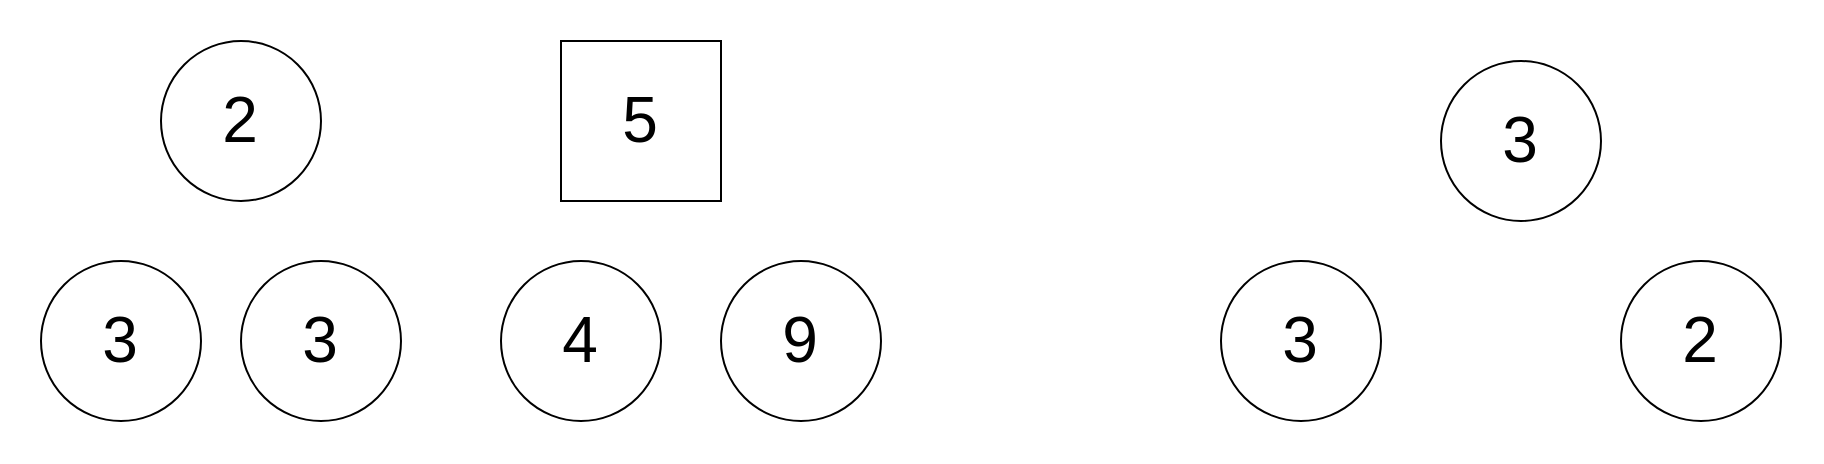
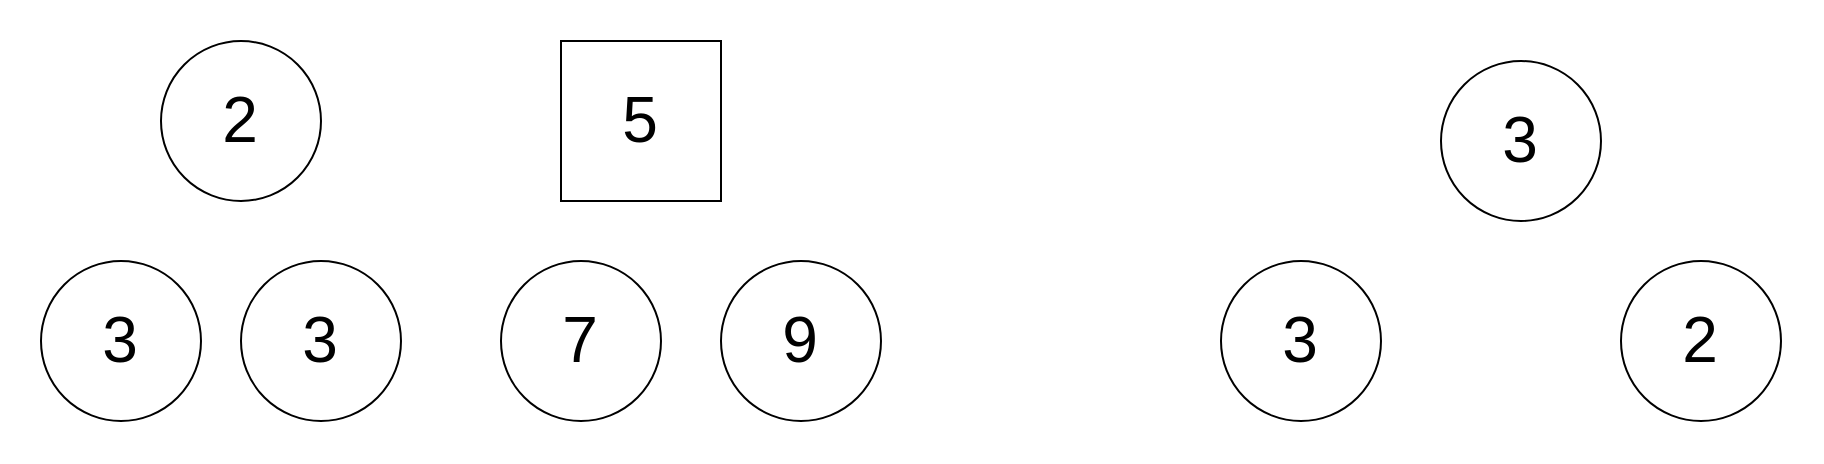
node "4": label "4" -> "7"
